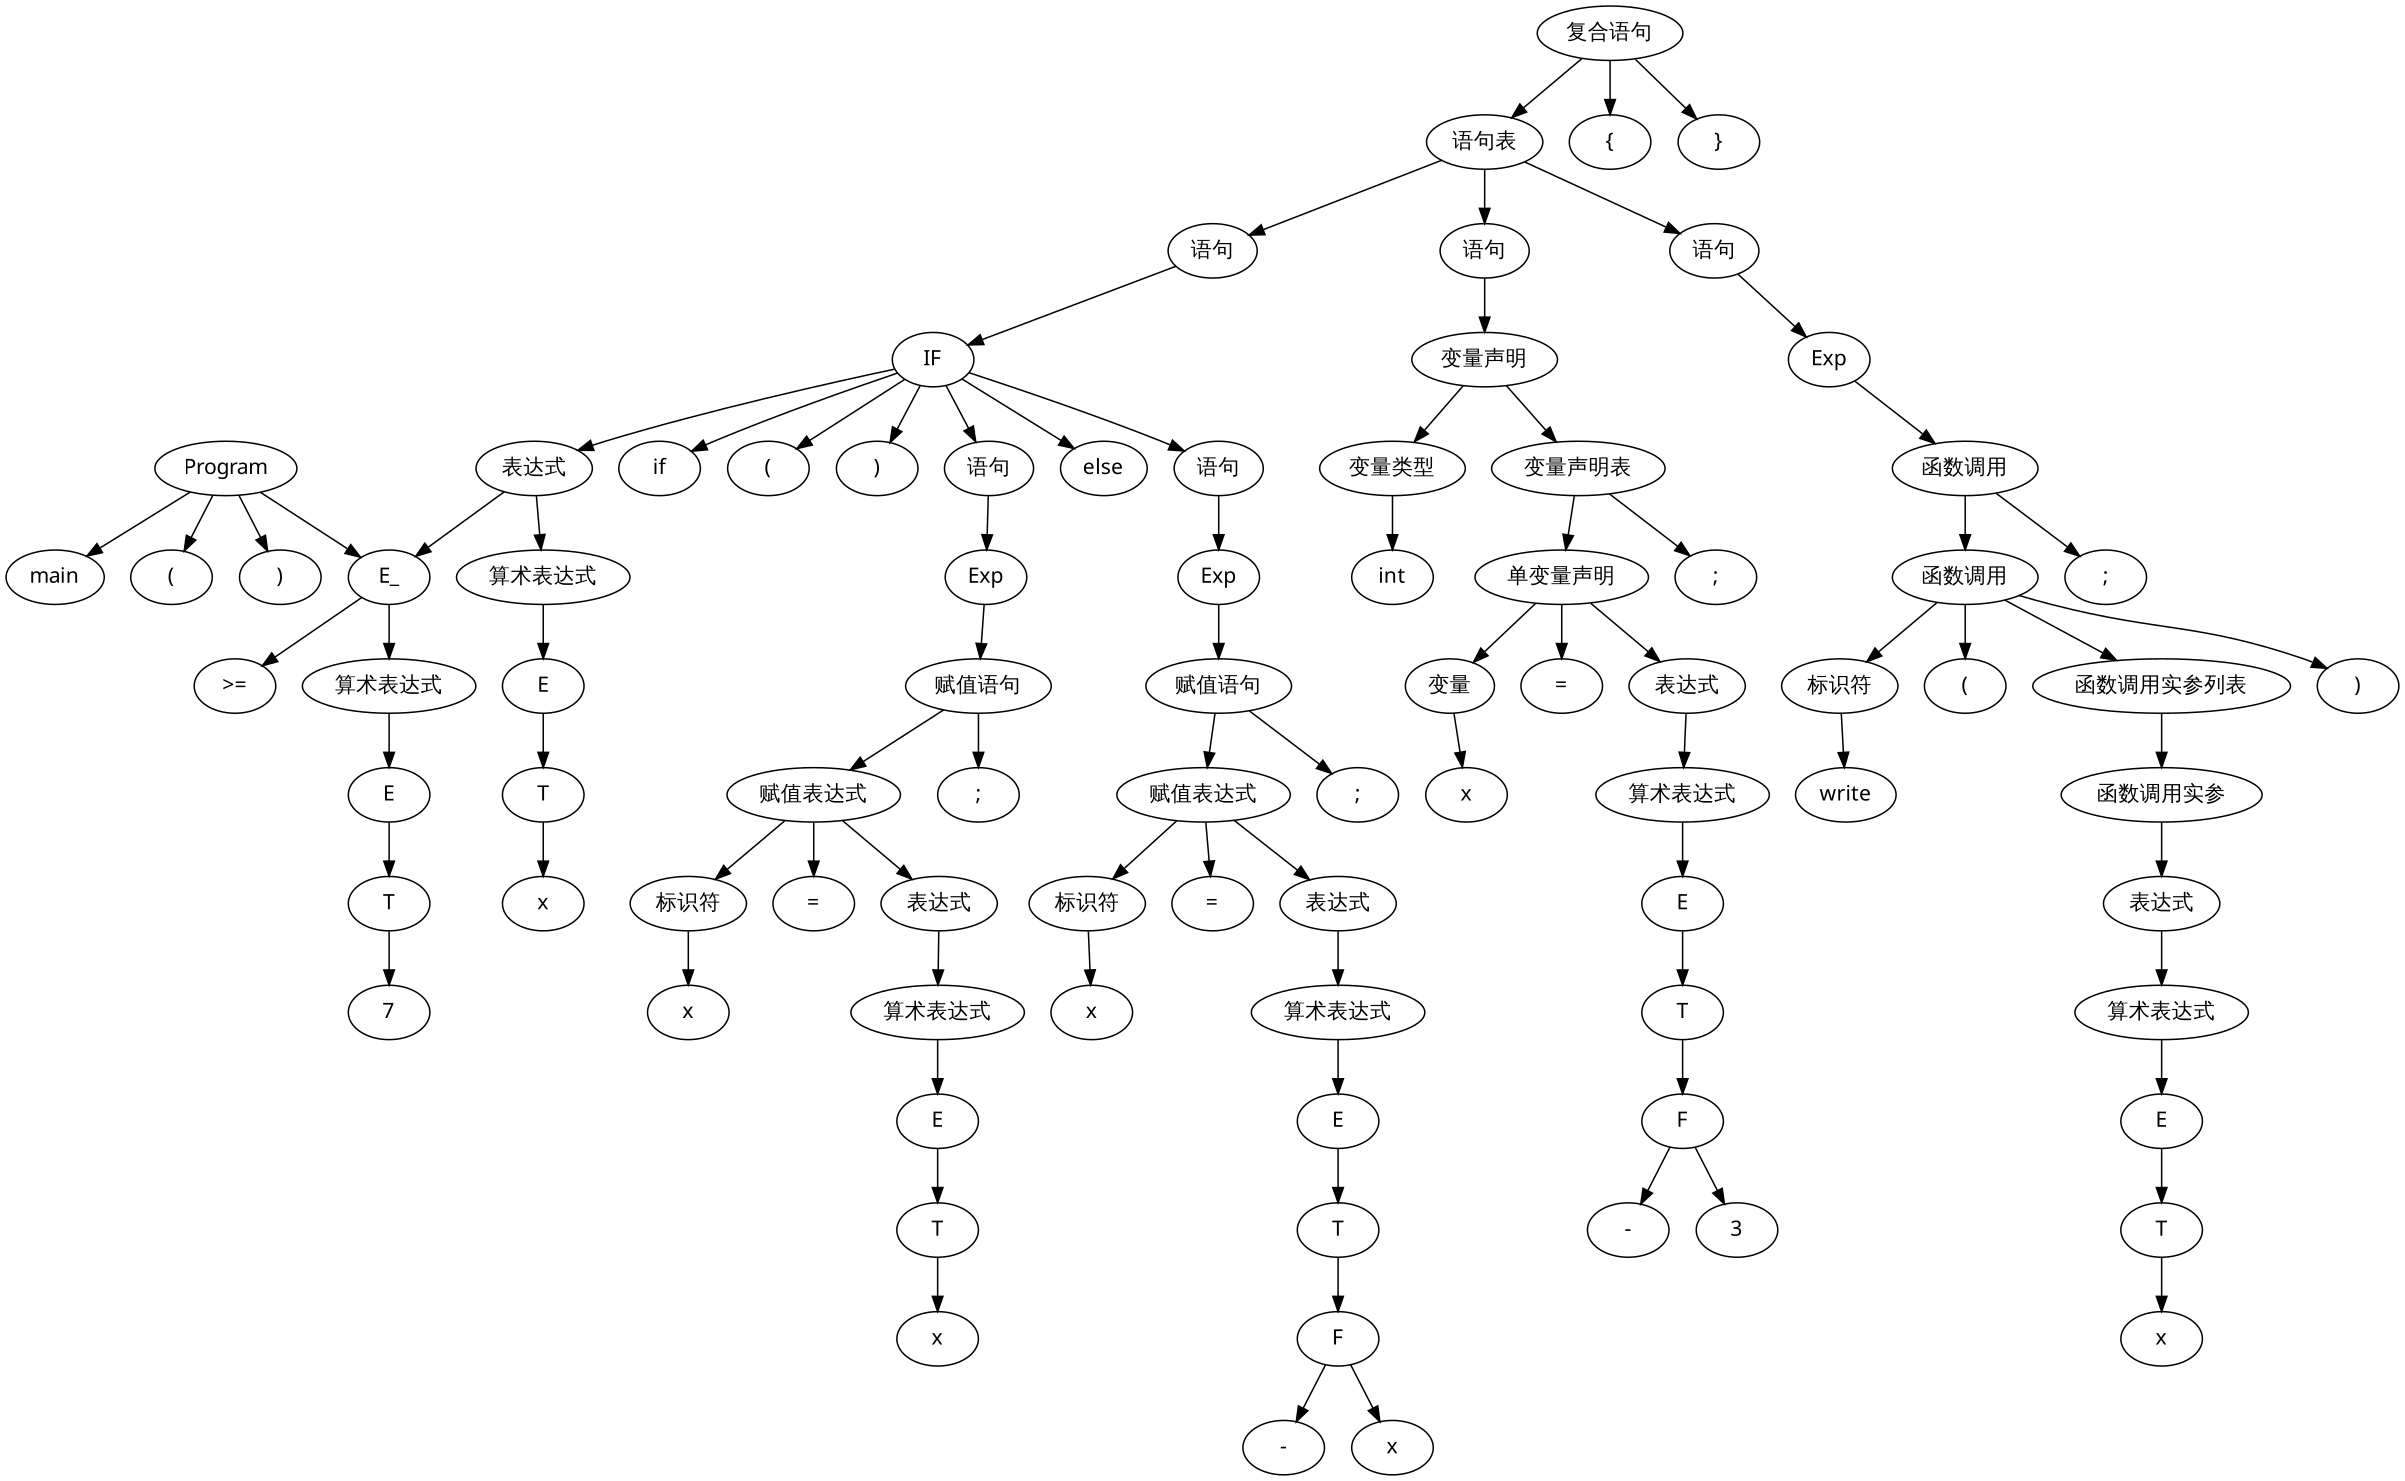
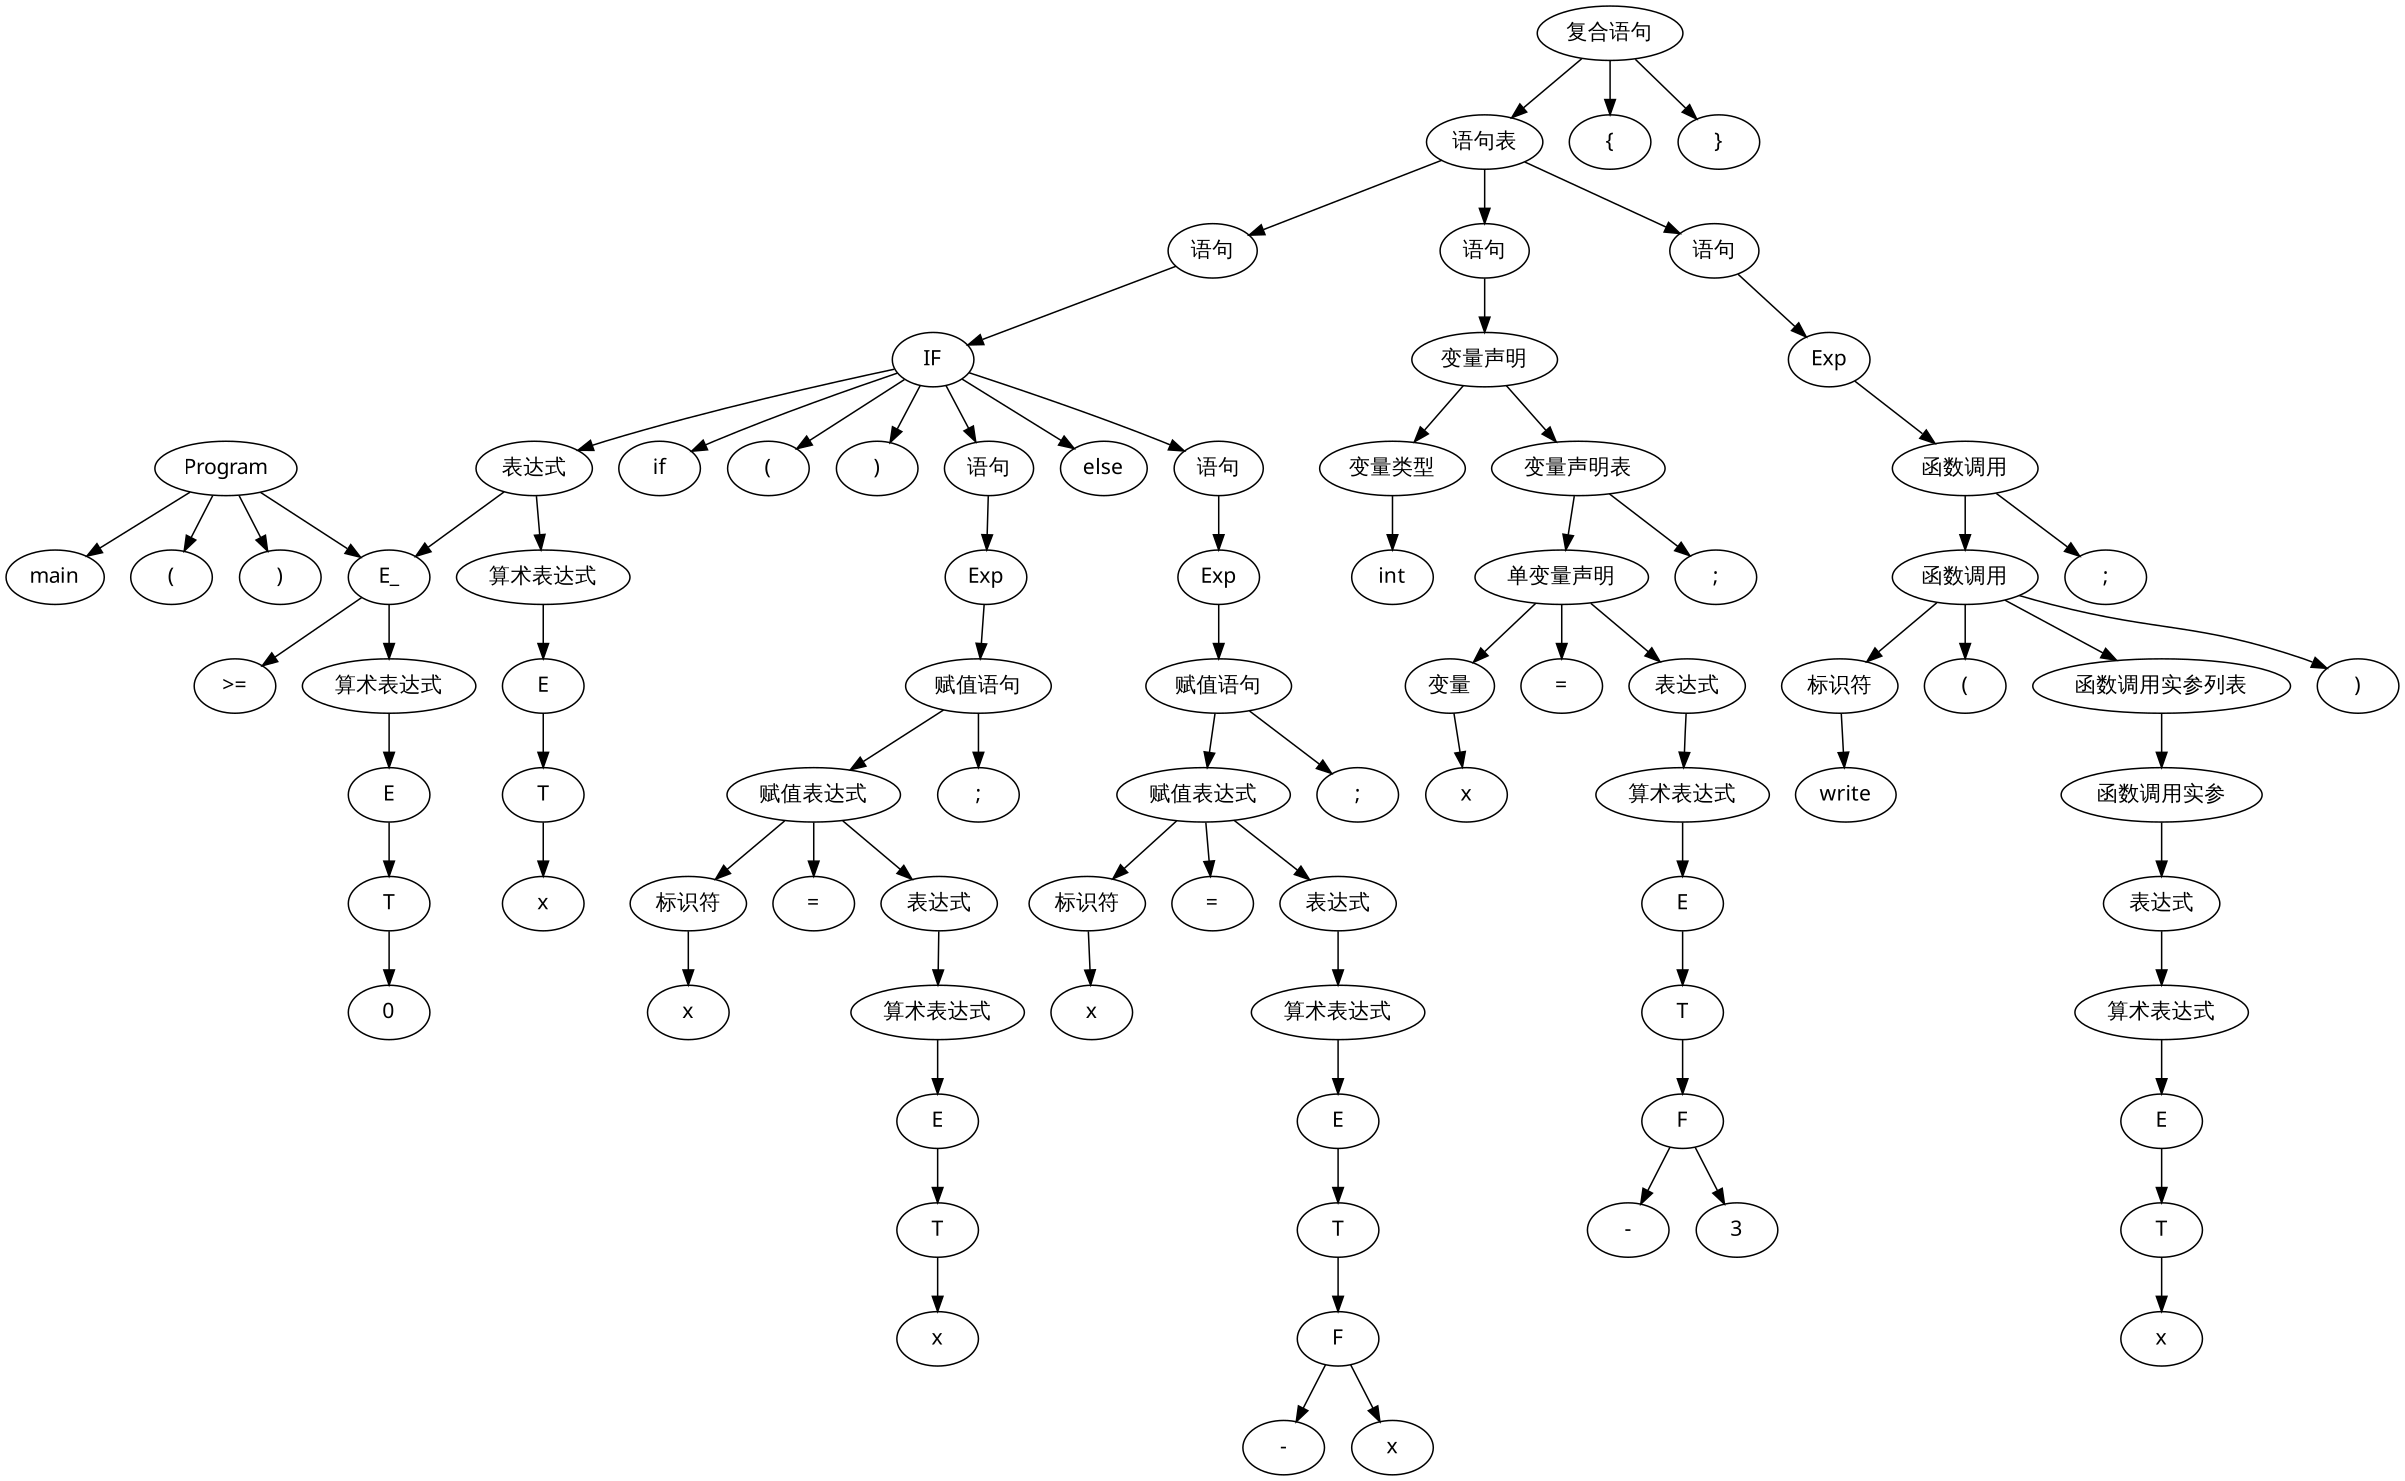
node "7": label "7" -> "0"
